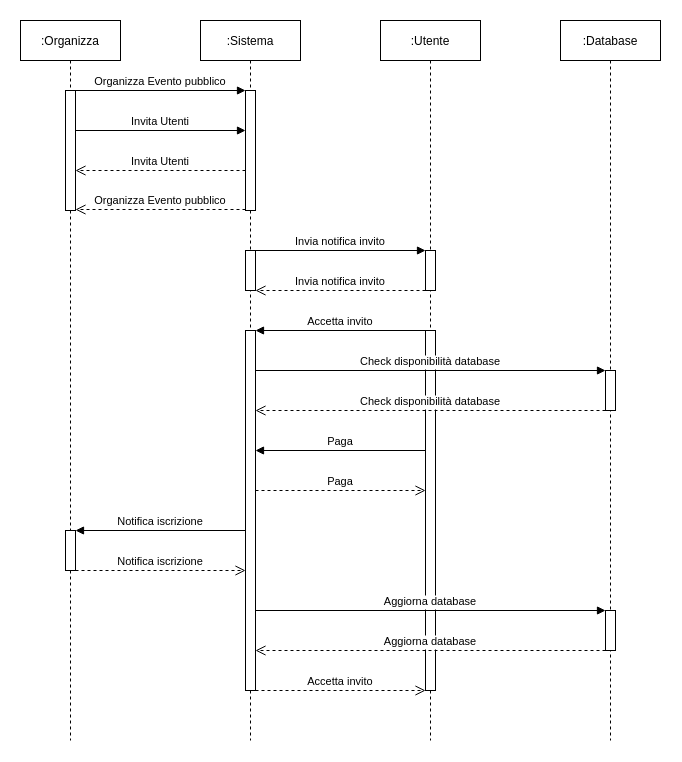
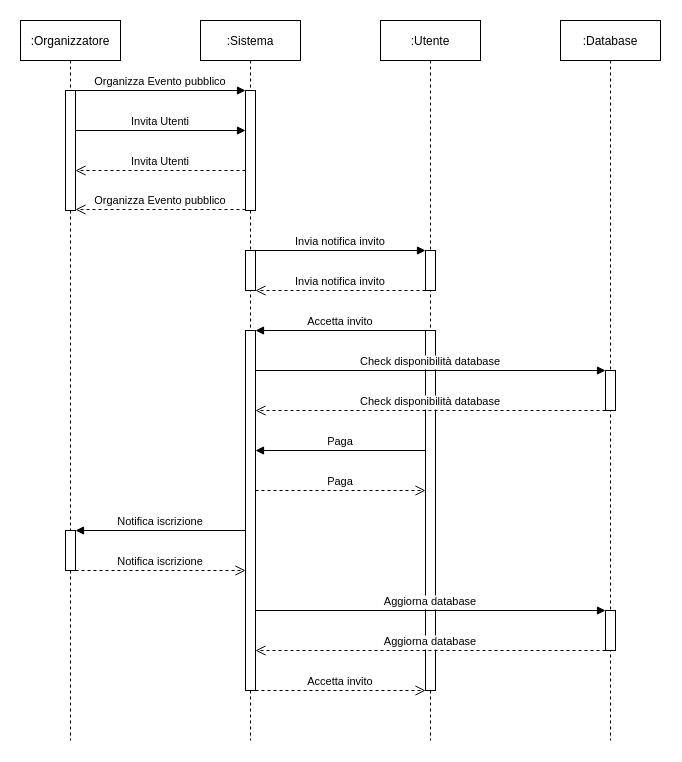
node ":Organizza": label ":Organizza" -> ":Organizzatore"
